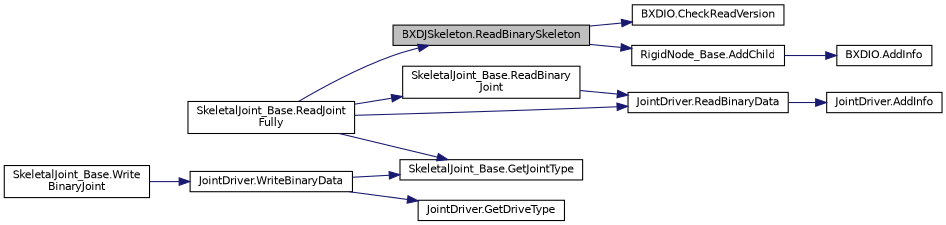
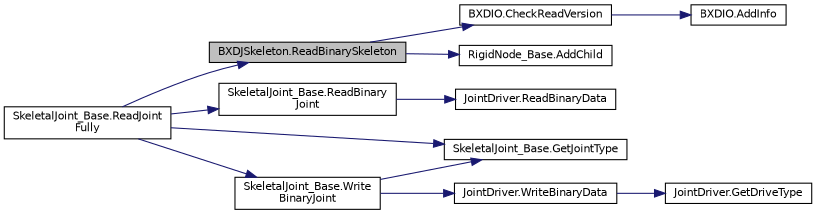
edge "RigidNode_Base.AddChild" -> "BXDIO.AddInfo": now "BXDIO.CheckReadVersion" -> "BXDIO.AddInfo"
node "JointDriver.AddInfo": removed
edge "SkeletalJoint_Base.ReadJoint Fully" -> "JointDriver.ReadBinaryData": now "SkeletalJoint_Base.ReadJoint Fully" -> "SkeletalJoint_Base.Write BinaryJoint"
edge "JointDriver.WriteBinaryData" -> "SkeletalJoint_Base.GetJointType": now "SkeletalJoint_Base.Write BinaryJoint" -> "SkeletalJoint_Base.GetJointType"
